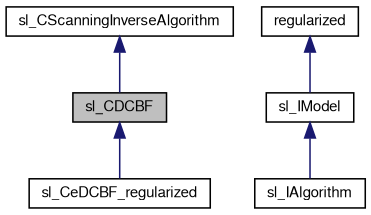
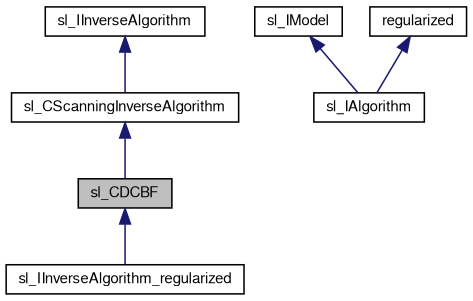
node "sl_IInverseAlgorithm": added
edge "sl_IModel" -> "regularized": now "sl_IAlgorithm" -> "regularized"
node "sl_CeDCBF_regularized": label "sl_CeDCBF_regularized" -> "sl_IInverseAlgorithm_regularized"
